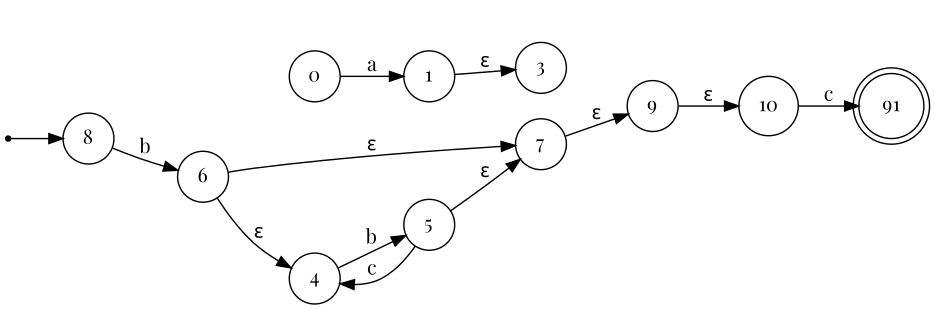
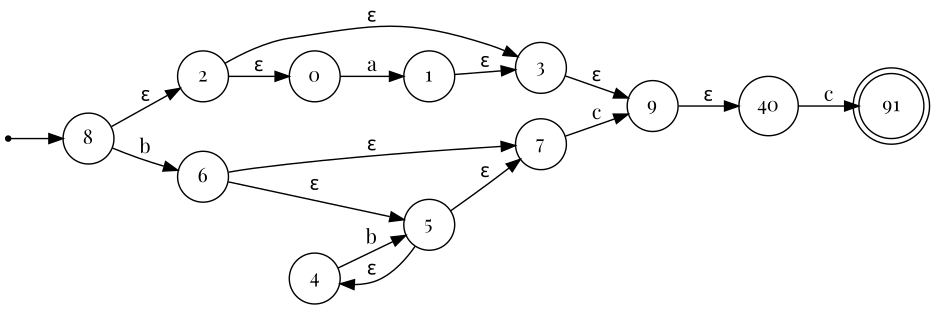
node "2": added
edge "3" -> "9": added, label "ε"
node "10": label "10" -> "40"
edge "7" -> "9": label "ε" -> "c"
edge "6" -> "4": now "6" -> "5"
edge "5" -> "4": label "c" -> "ε"
